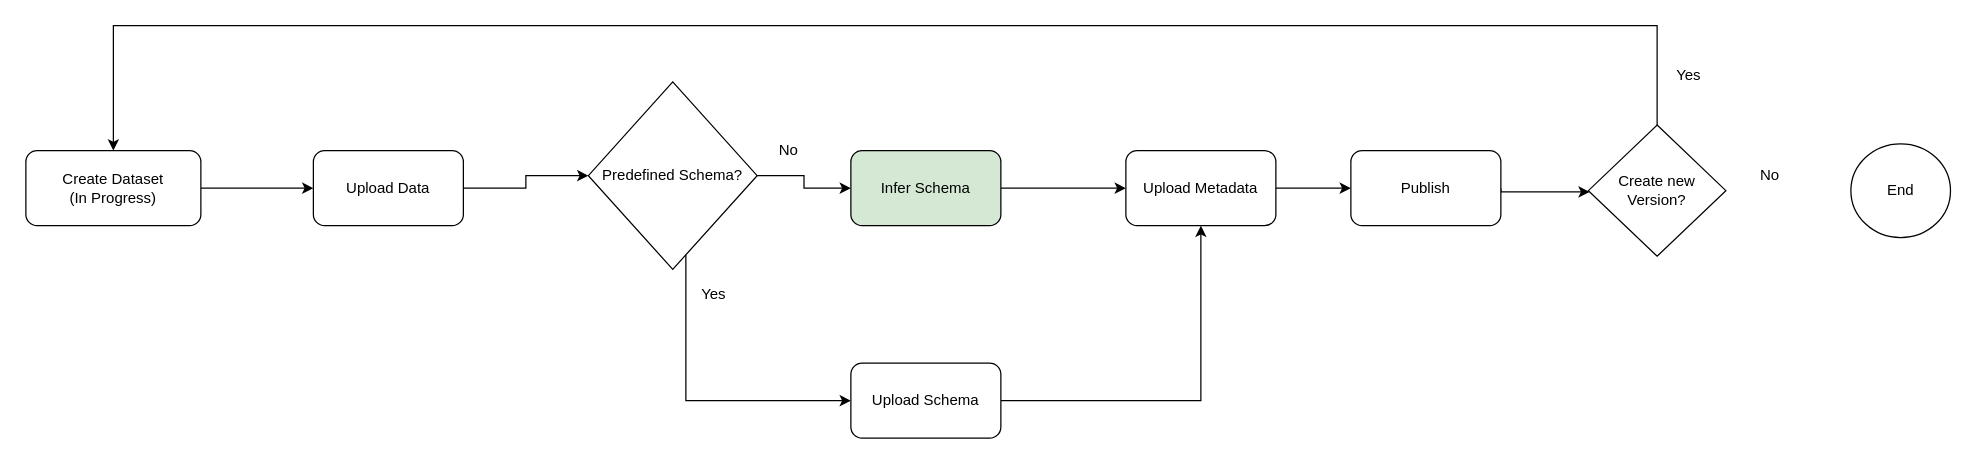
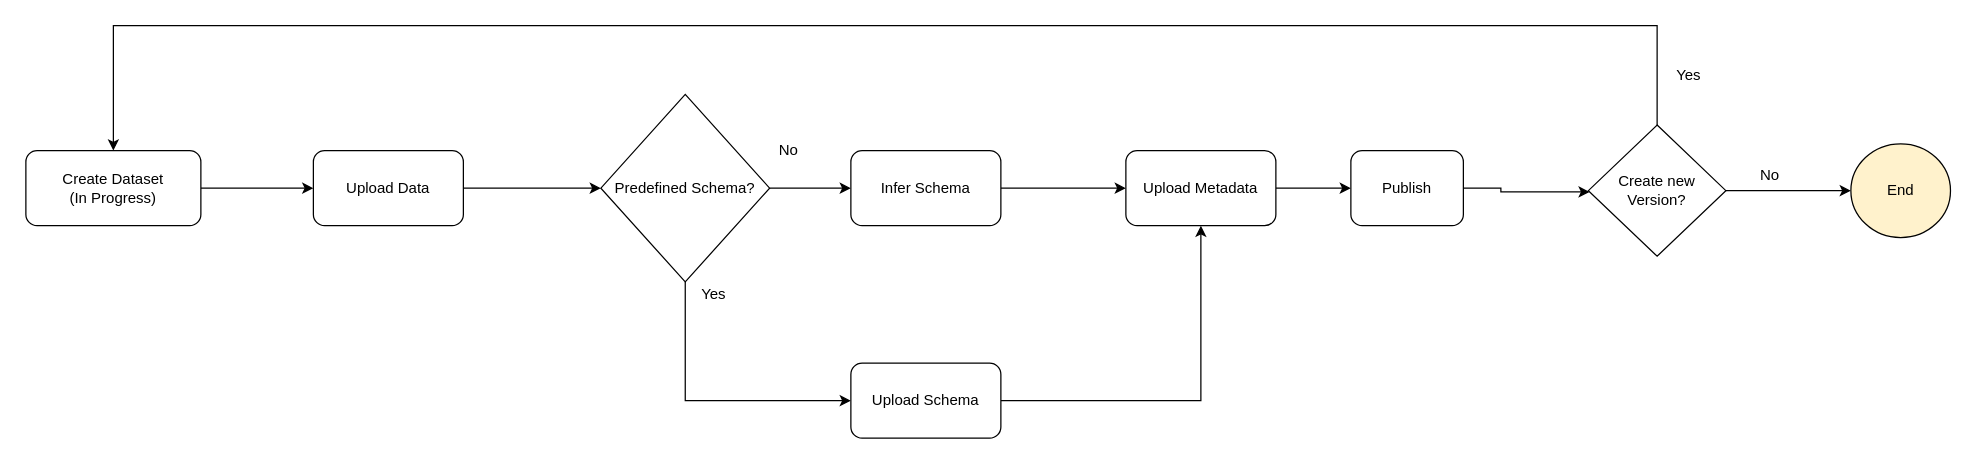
node "Predefined Schema?": moved (673, 176) -> (685, 188)
node "Infer Schema": fillcolor #d5e8d4 -> #ffffff
node "Publish": size 150x75 -> 113x75
edge "Create new Version?" -> "End": added
node "End": fillcolor #ffffff -> #fff2cc
